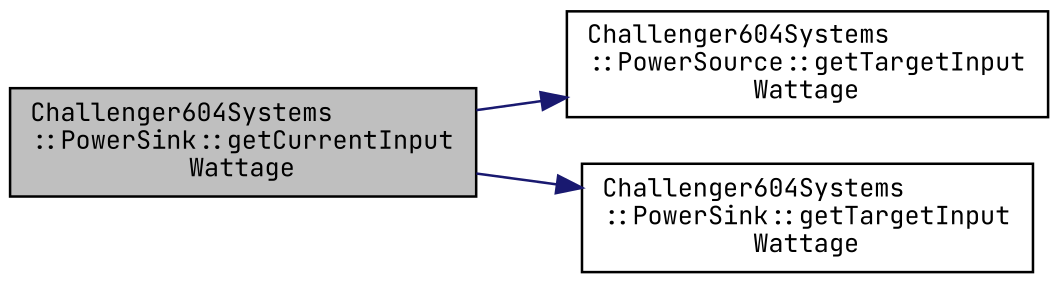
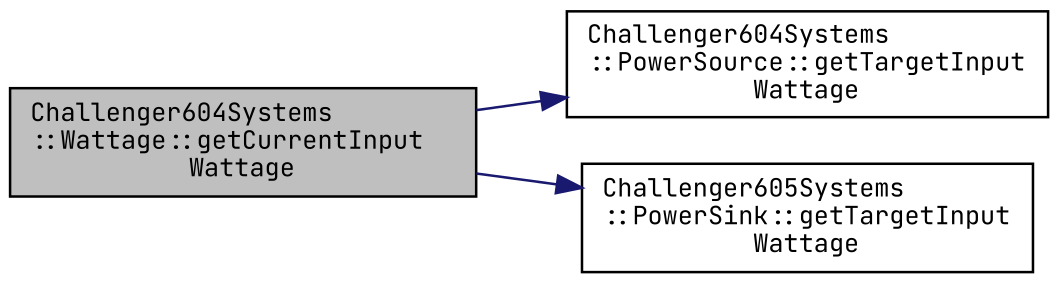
node "Challenger604Systems ::PowerSink::getCurrentInput Wattage": label "Challenger604Systems ::PowerSink::getCurrentInput Wattage" -> "Challenger604Systems ::Wattage::getCurrentInput Wattage"
node "Challenger604Systems ::PowerSink::getTargetInput Wattage": label "Challenger604Systems ::PowerSink::getTargetInput Wattage" -> "Challenger605Systems ::PowerSink::getTargetInput Wattage"
